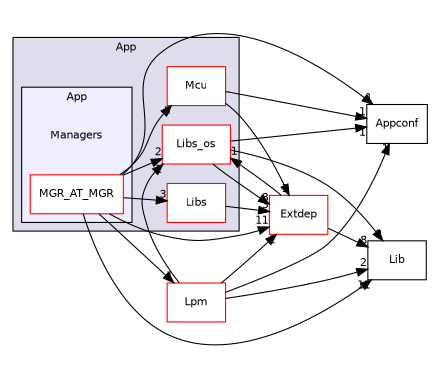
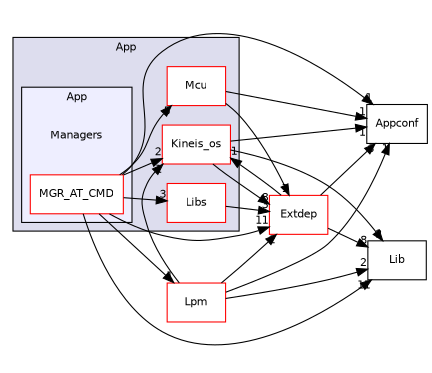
node "Libs_os": label "Libs_os" -> "Kineis_os"
edge "Extdep" -> "Appconf": added
node "MGR_AT_MGR": label "MGR_AT_MGR" -> "MGR_AT_CMD"
